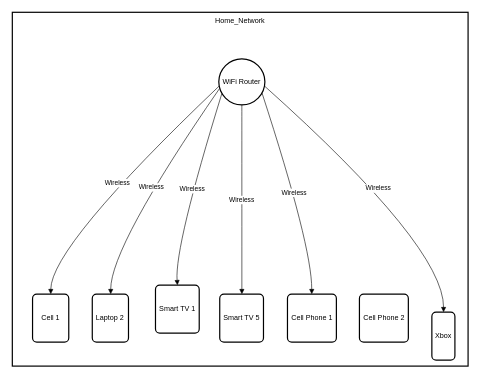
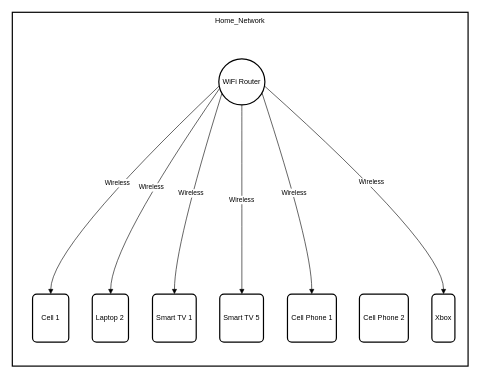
node "Smart TV 1": moved (177, 309) -> (174, 318)
node "Xbox": moved (444, 336) -> (444, 318)
